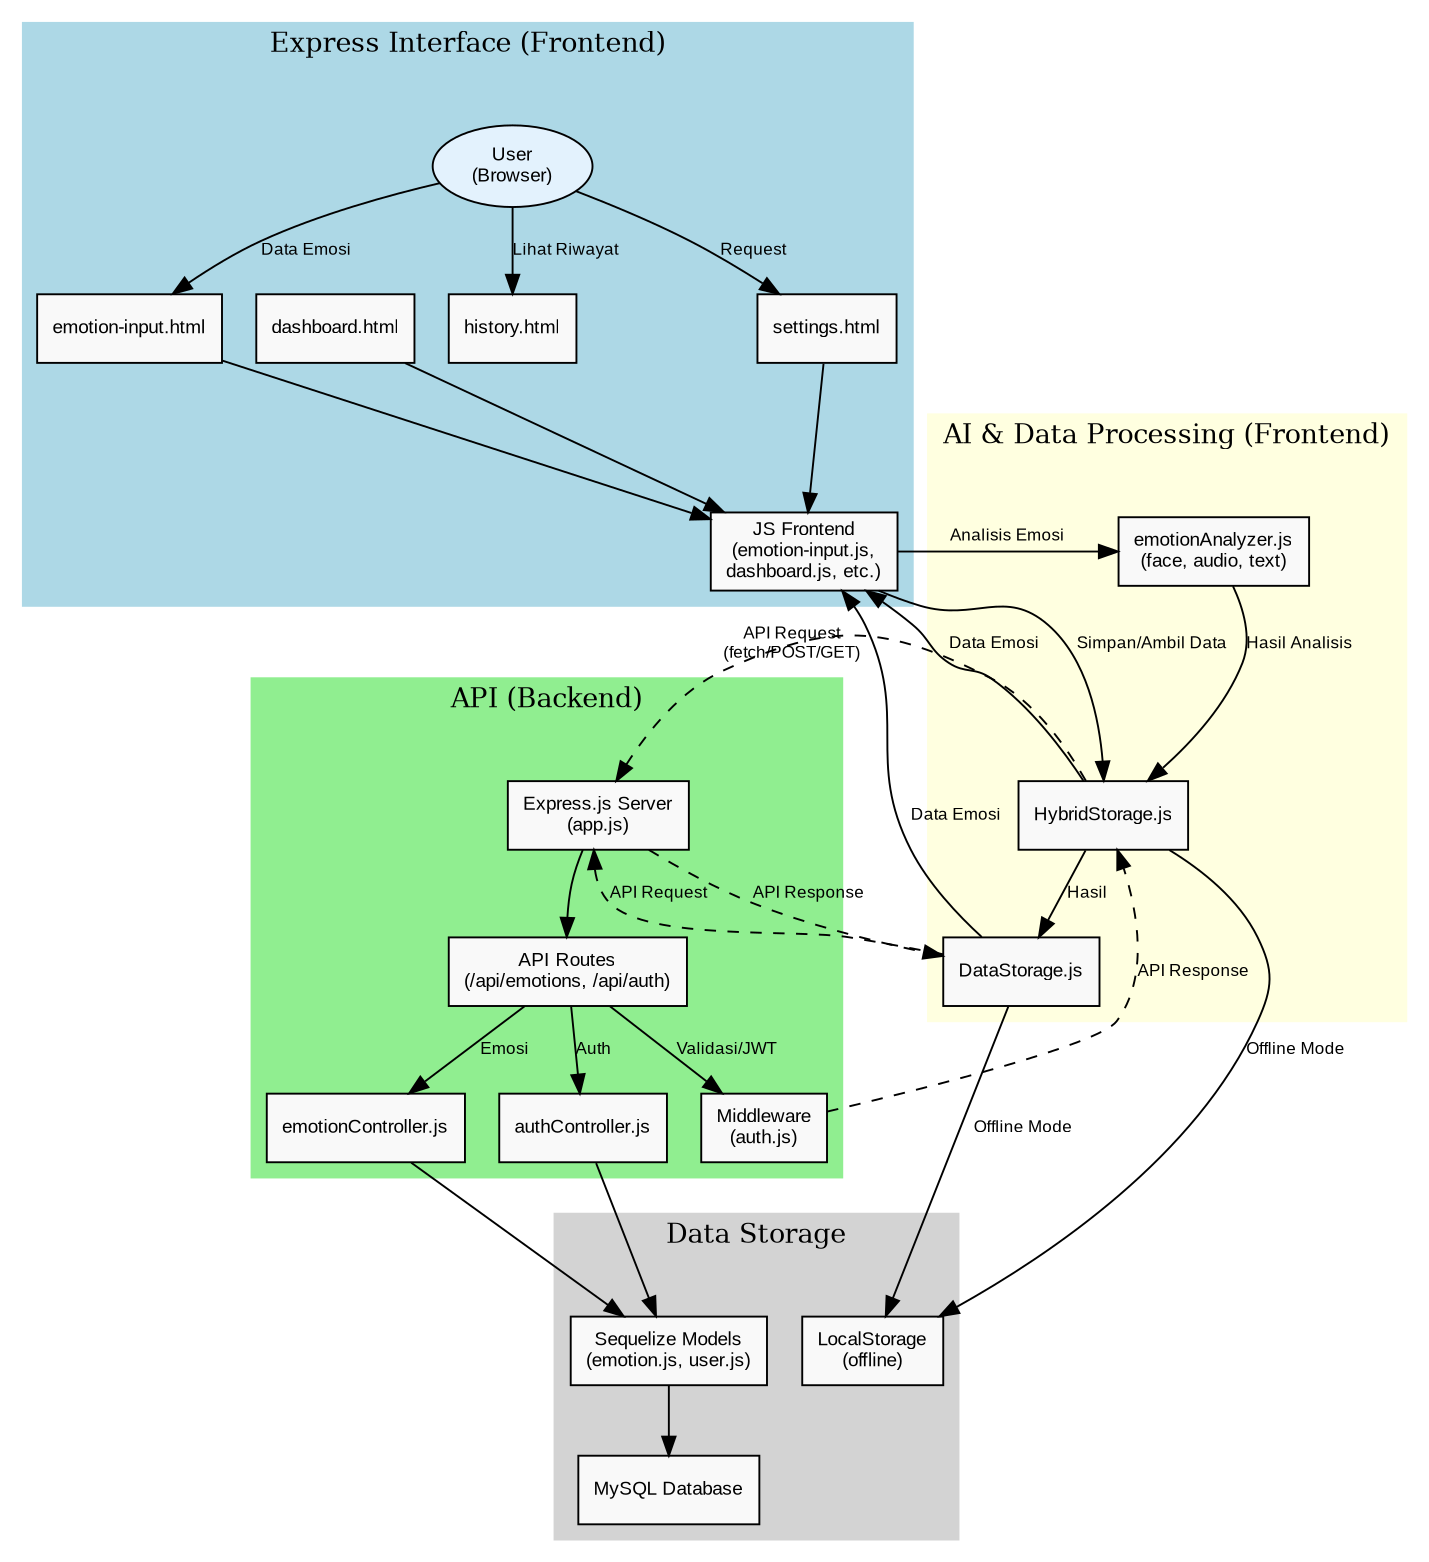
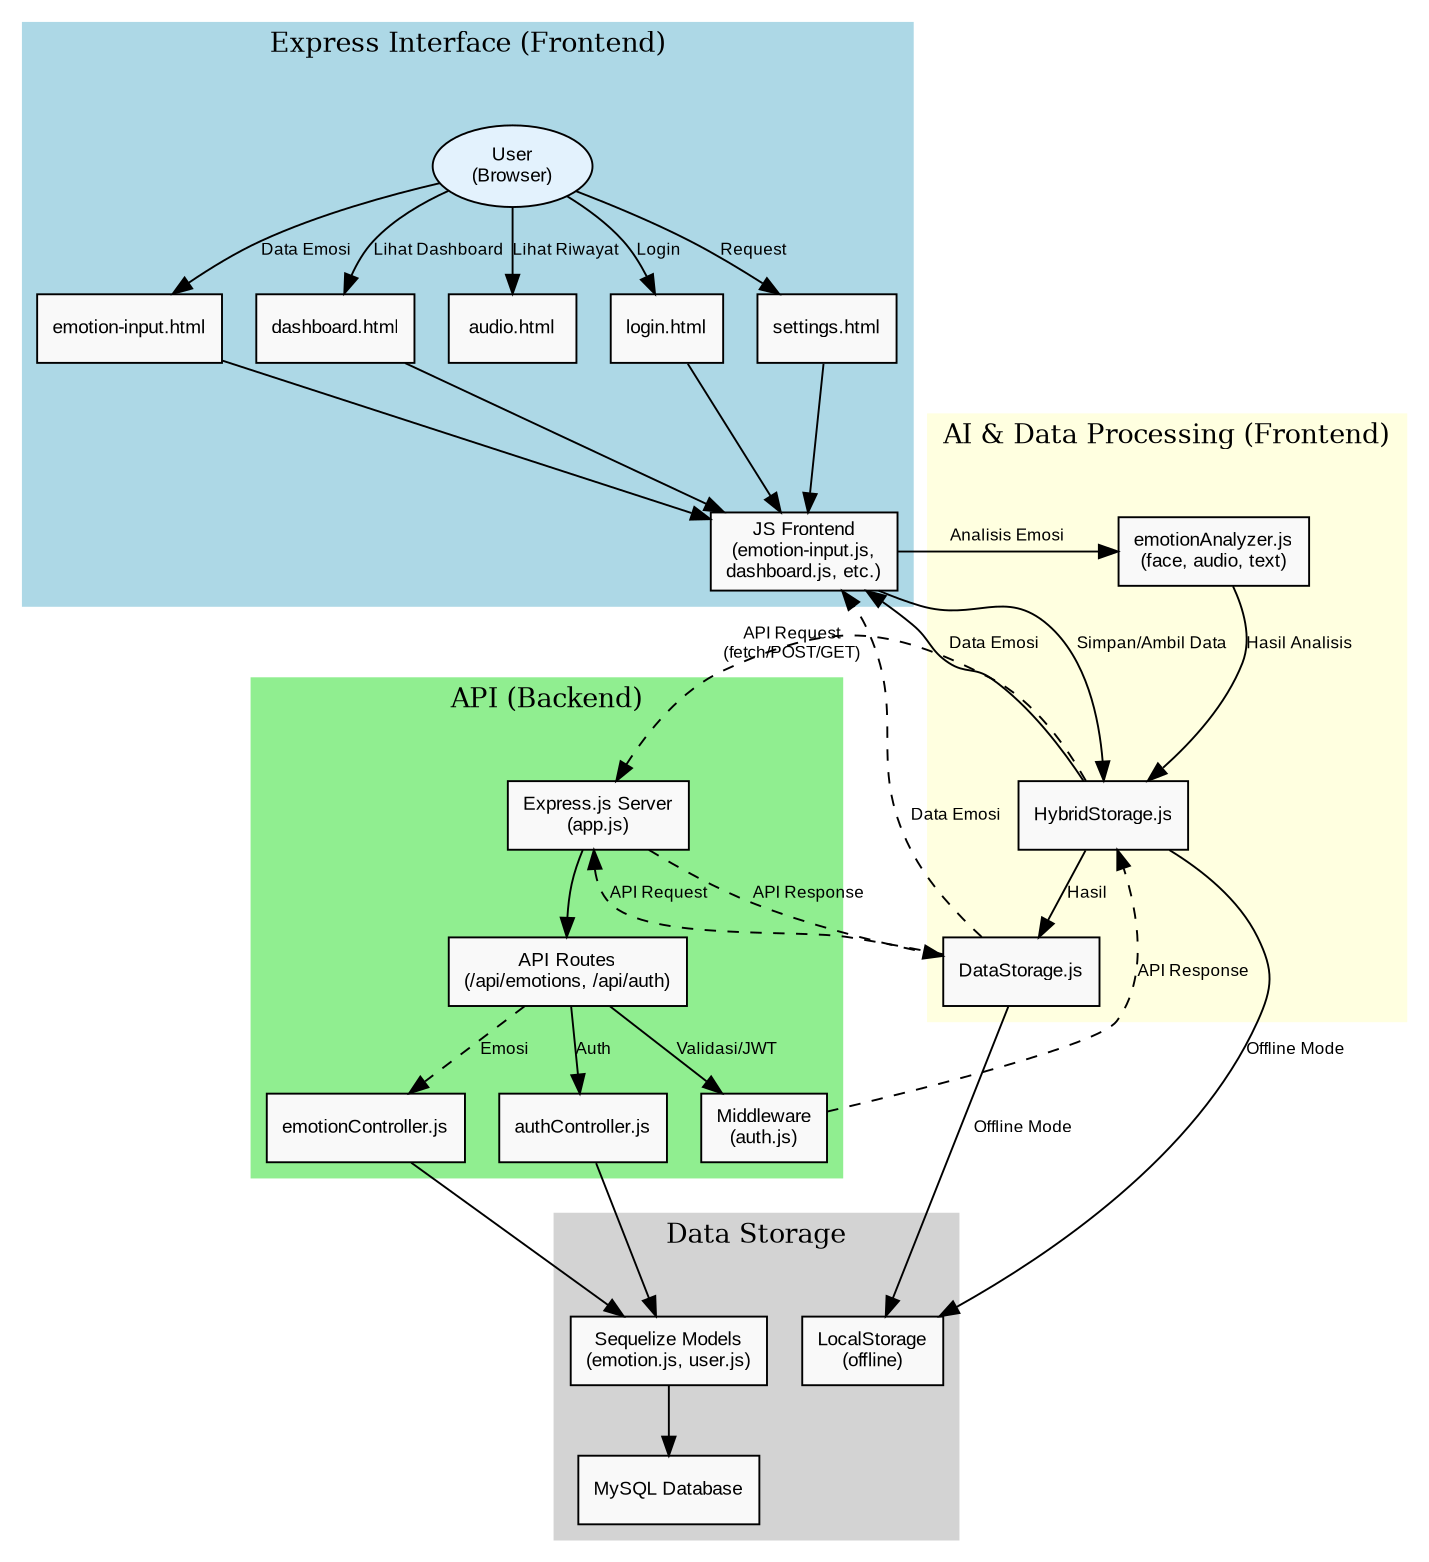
edge "User (Browser)" -> "dashboard.html": added, label "Lihat Dashboard"
node "history.html": label "history.html" -> "audio.html"
node "login.html": added
edge "DataStorage.js" -> "JS Frontend (emotion-input.js, dashboard.js, etc.)": style solid -> dashed
edge "API Routes (/api/emotions, /api/auth)" -> "emotionController.js": style solid -> dashed
